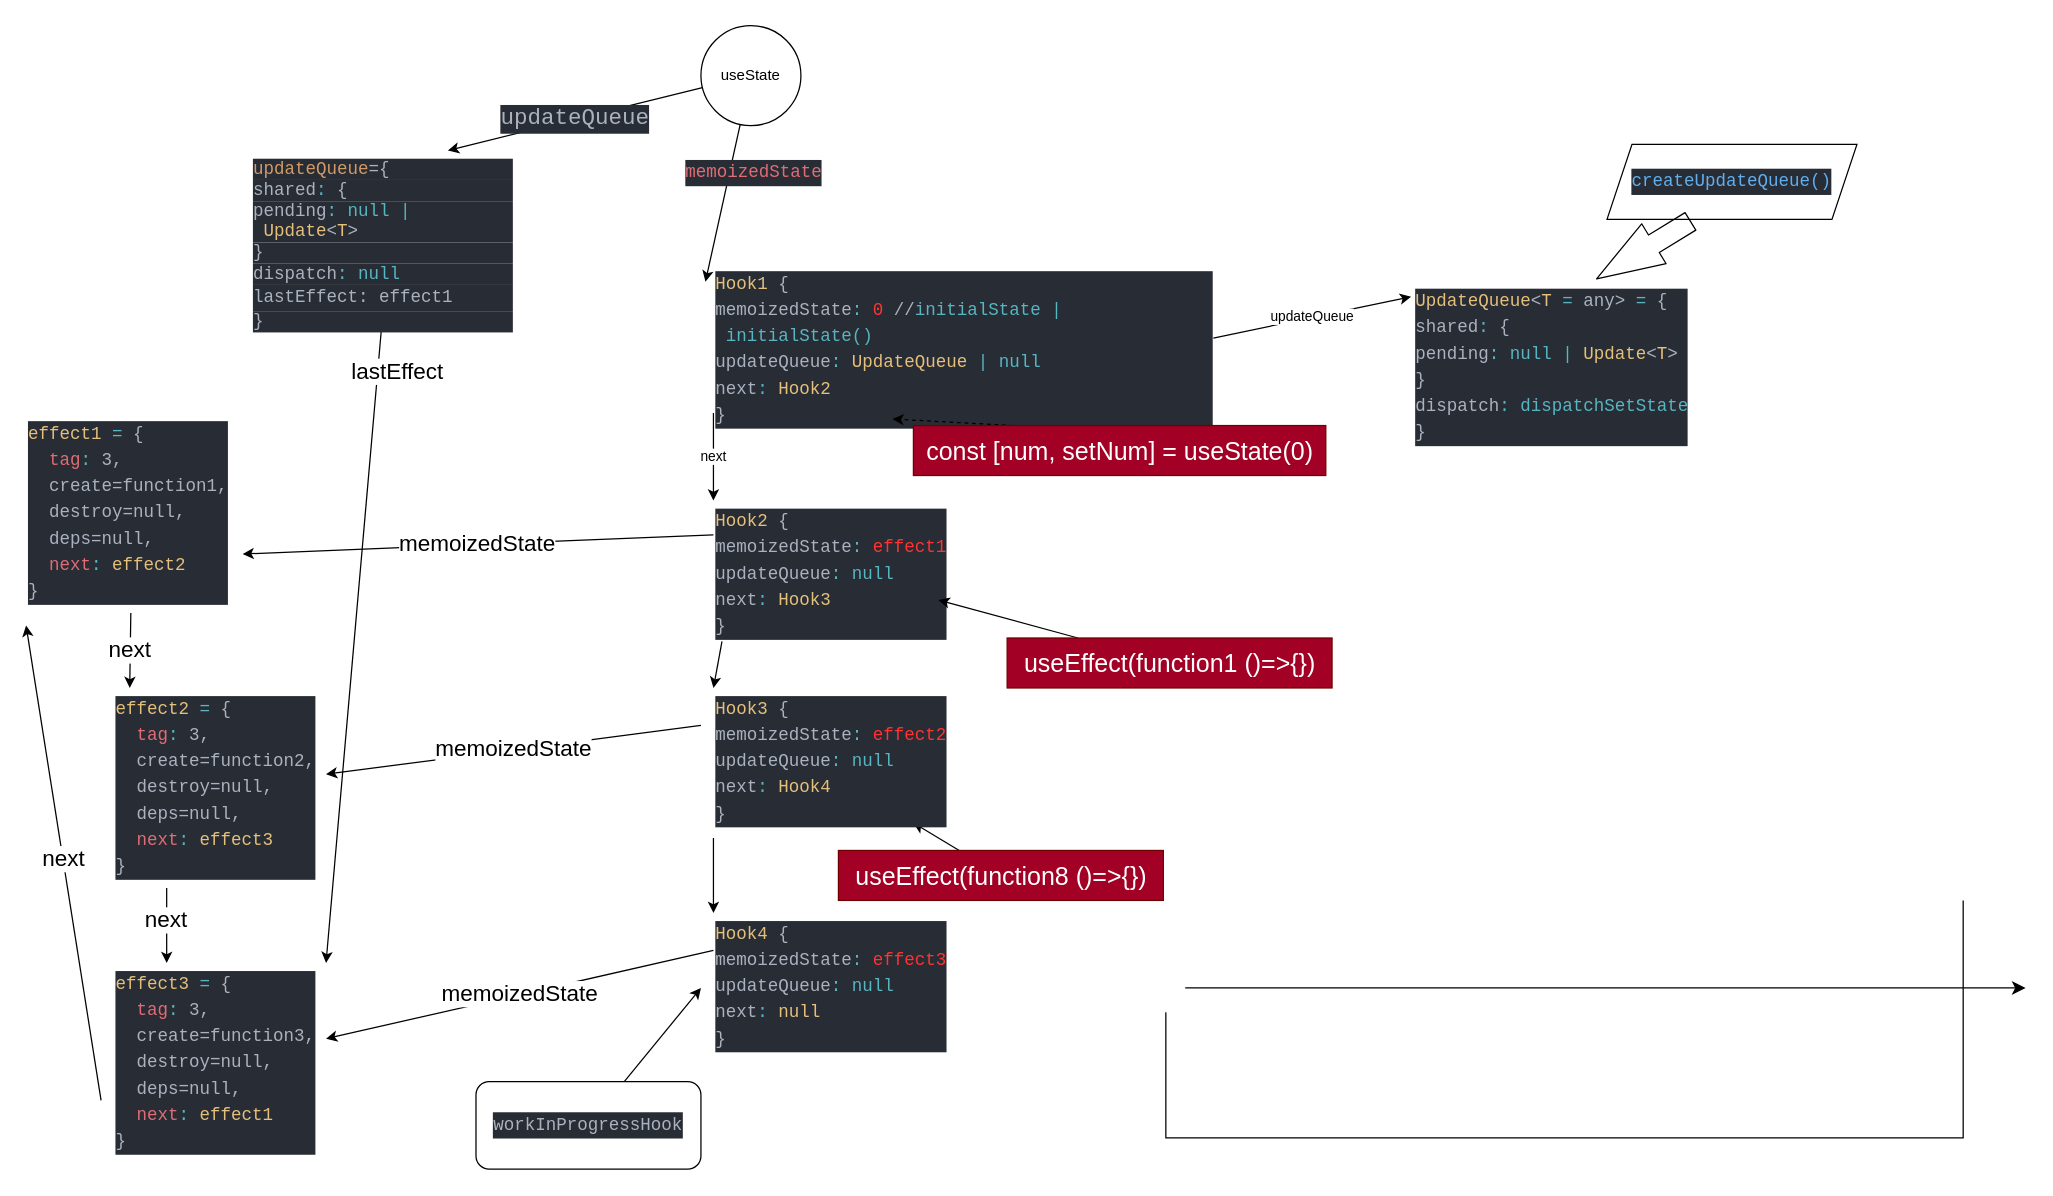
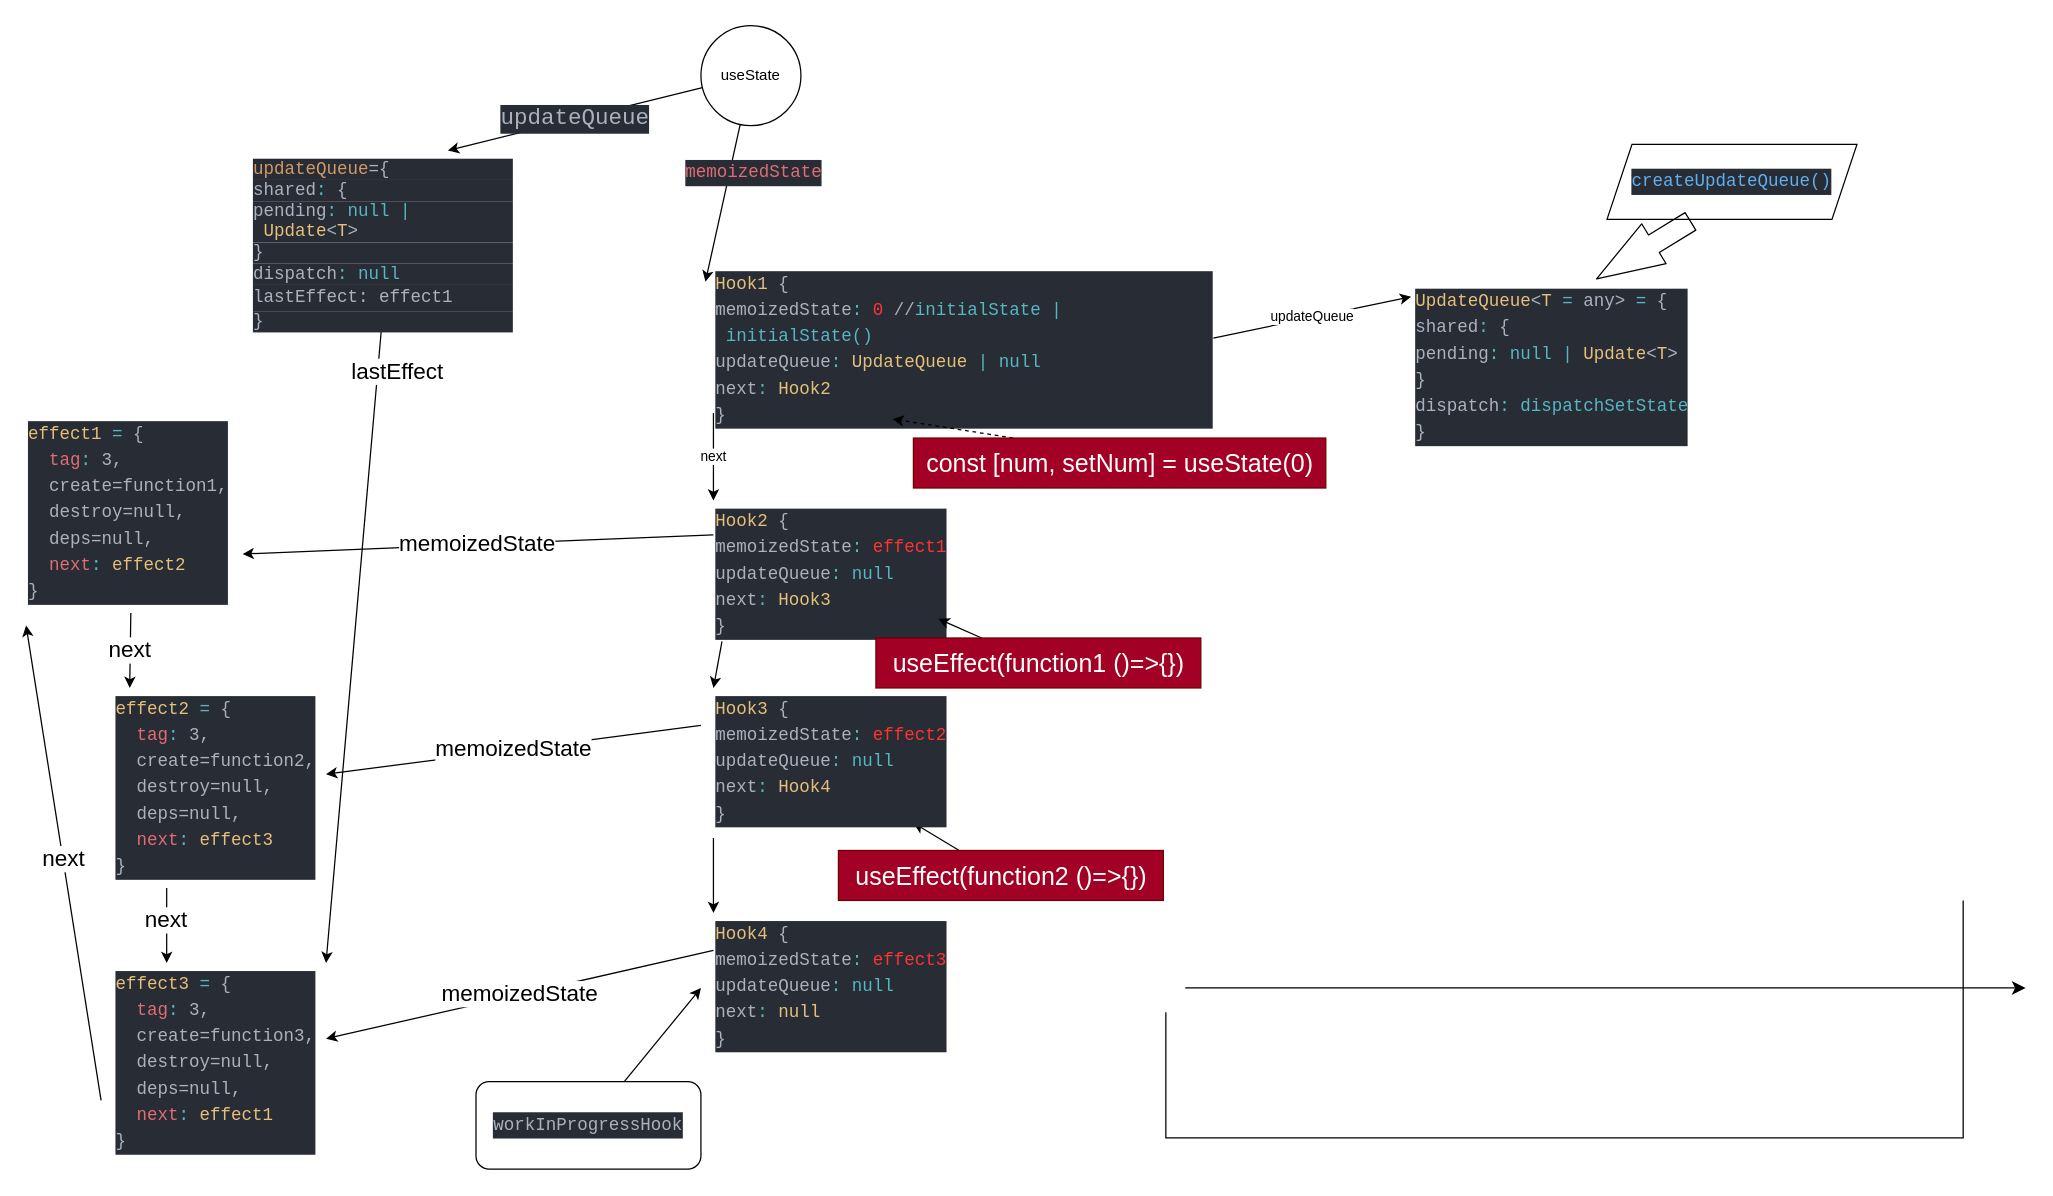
node "const [num, setNum] = useState(0)": moved (1119, 451) -> (1119, 463)
node "useEffect(function1 ()=>{})": moved (1169, 663) -> (1038, 663)
node "useEffect(function8 ()=>{})": label "useEffect(function8 ()=>{})" -> "useEffect(function2 ()=>{})"
